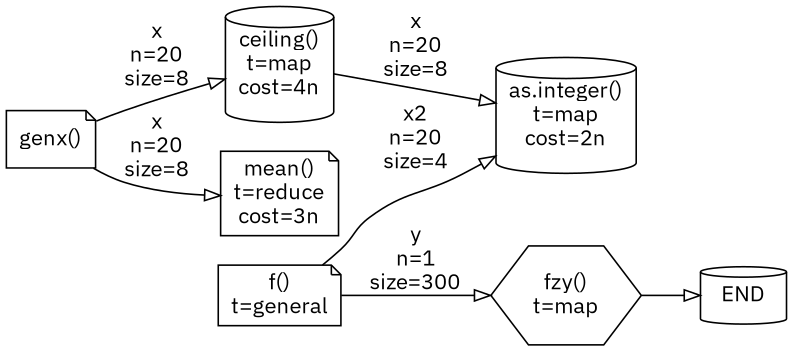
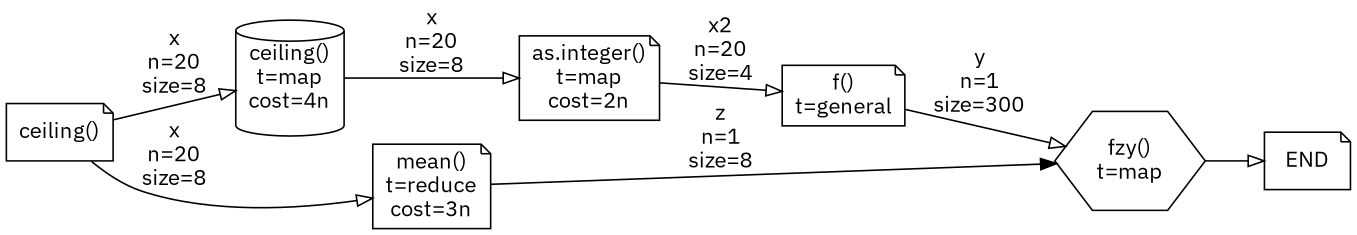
node "as.integer() t=map cost=2n": shape cylinder -> note
node "genx()": label "genx()" -> "ceiling()"
edge "mean() t=reduce cost=3n" -> "fzy() t=map": added, label "z n=1 size=8"
edge "f() t=general" -> "as.integer() t=map cost=2n": reversed
node "END": shape cylinder -> note
